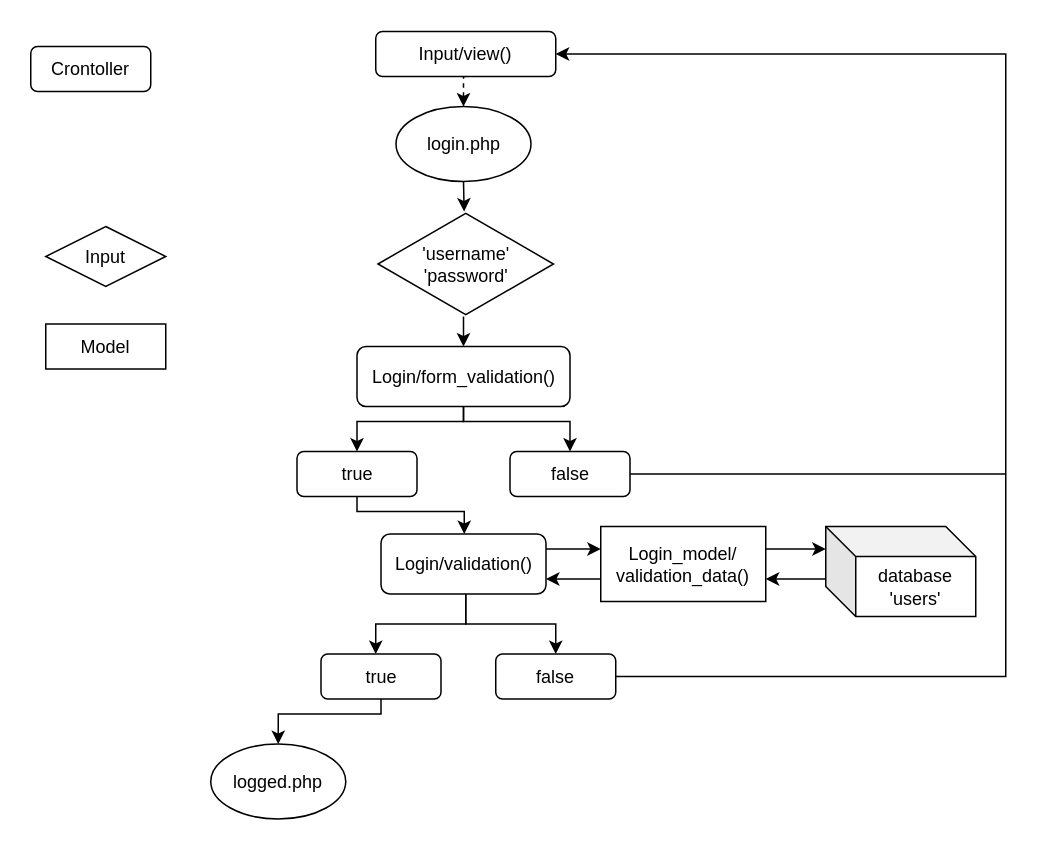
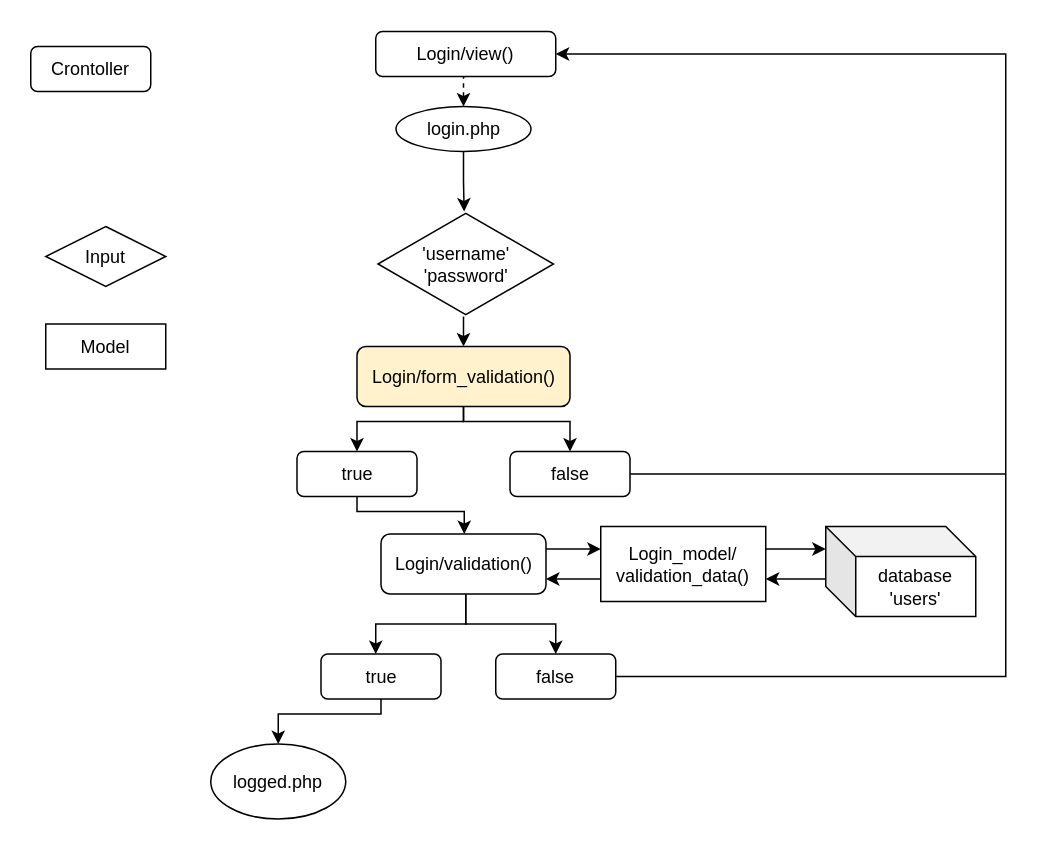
node "Input/view()": label "Input/view()" -> "Login/view()"
node "login.php": size 135x75 -> 135x45
node "Login/form_validation()": fillcolor #ffffff -> #fff2cc
